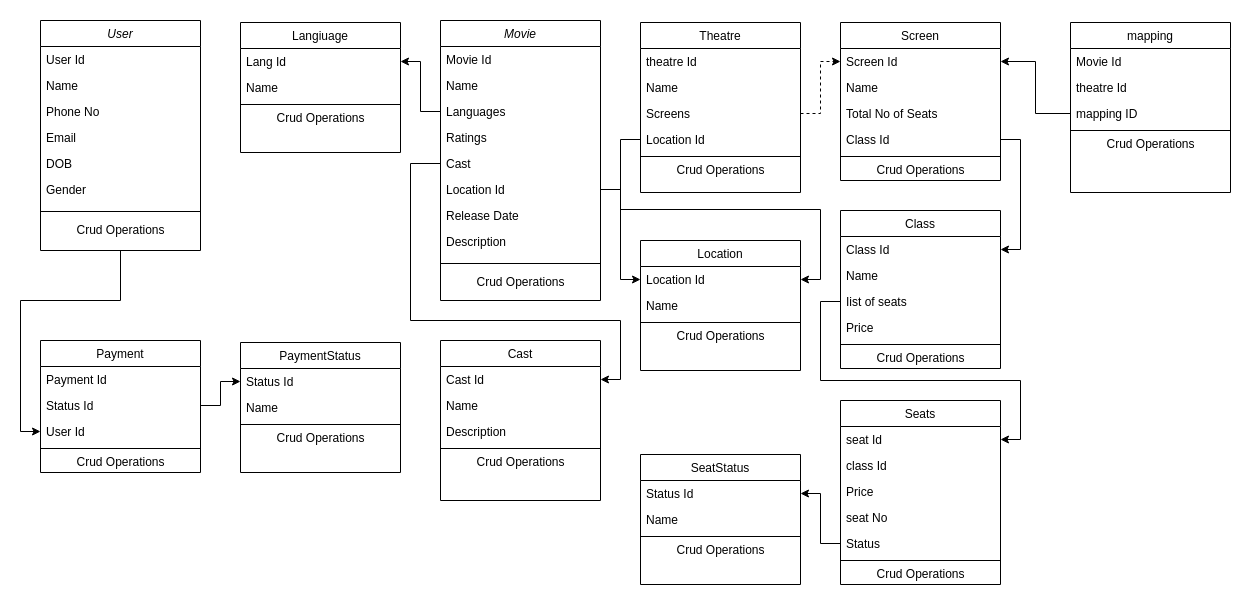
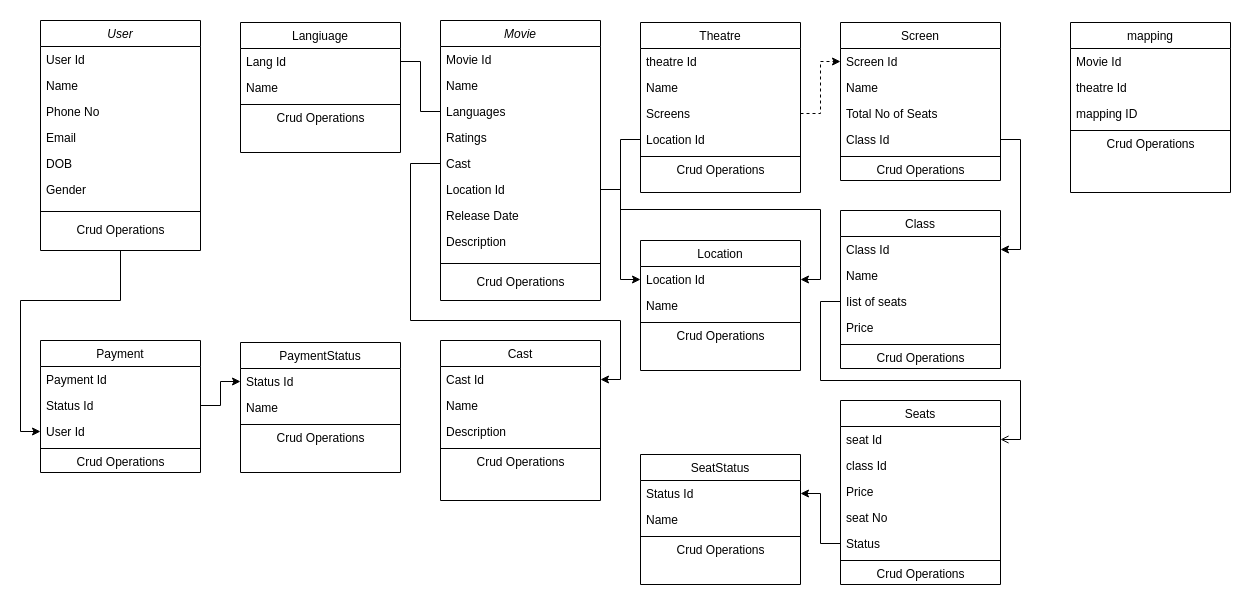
edge "Languages" -> "Lang Id": arrowhead classic -> none
edge "mapping ID" -> "Screen Id": removed
edge "Iist of seats" -> "seat Id": arrowhead classic -> open
